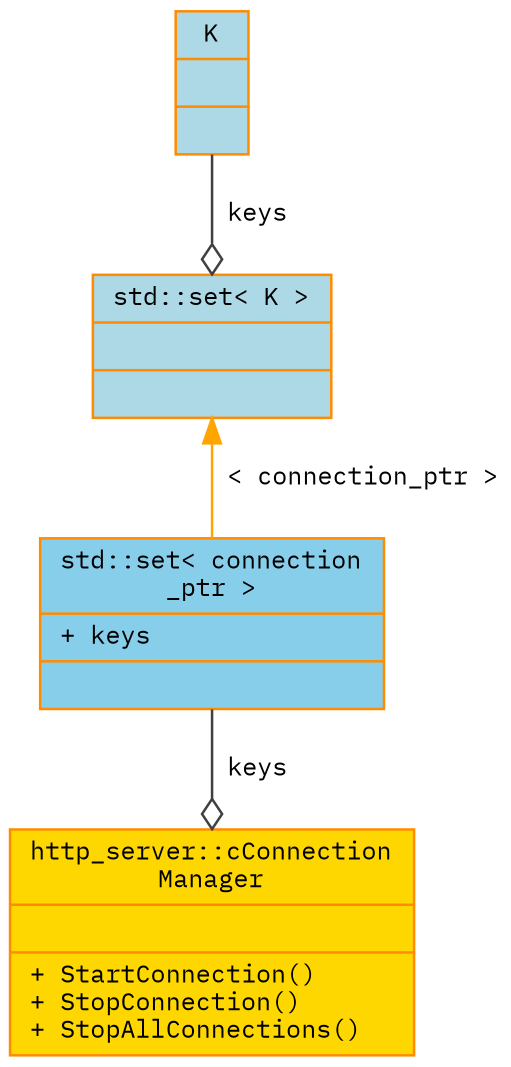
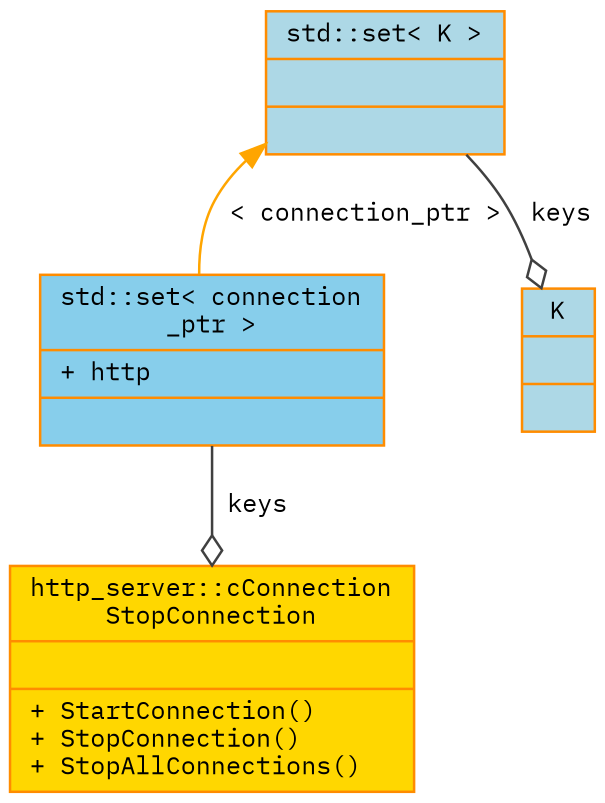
edge "K" -> "std::set< K >": reversed
node "std::set< connection": text "+ keys" -> "+ http"
node "http_server::cConnection": text "Manager" -> "StopConnection"
